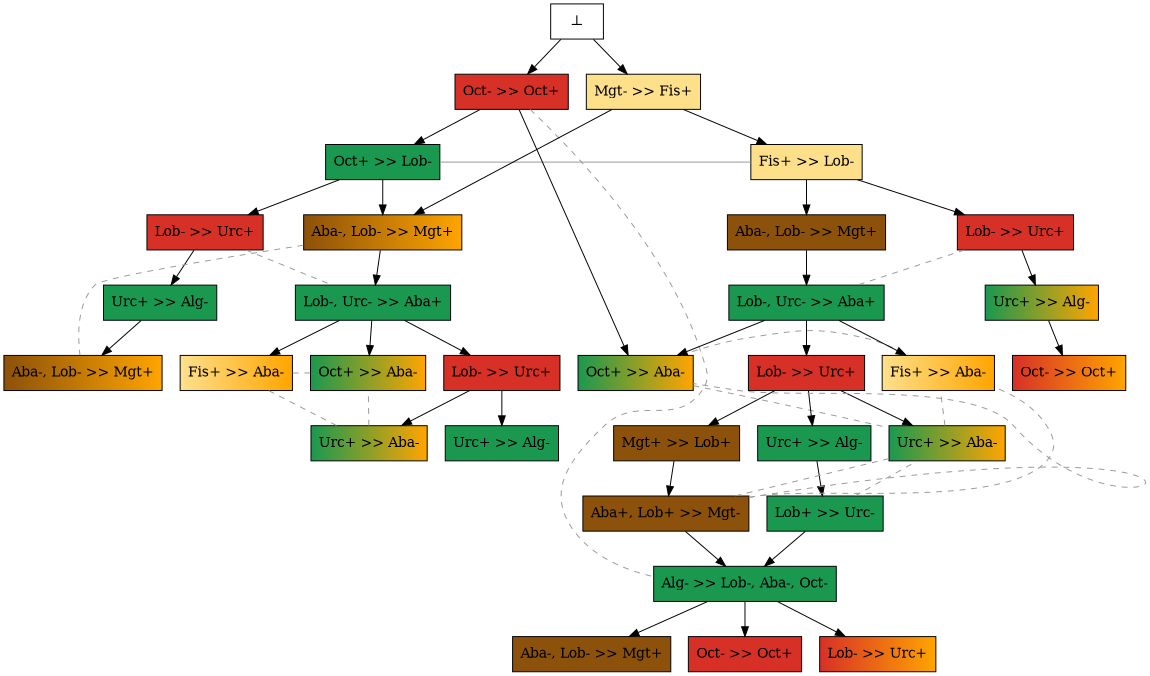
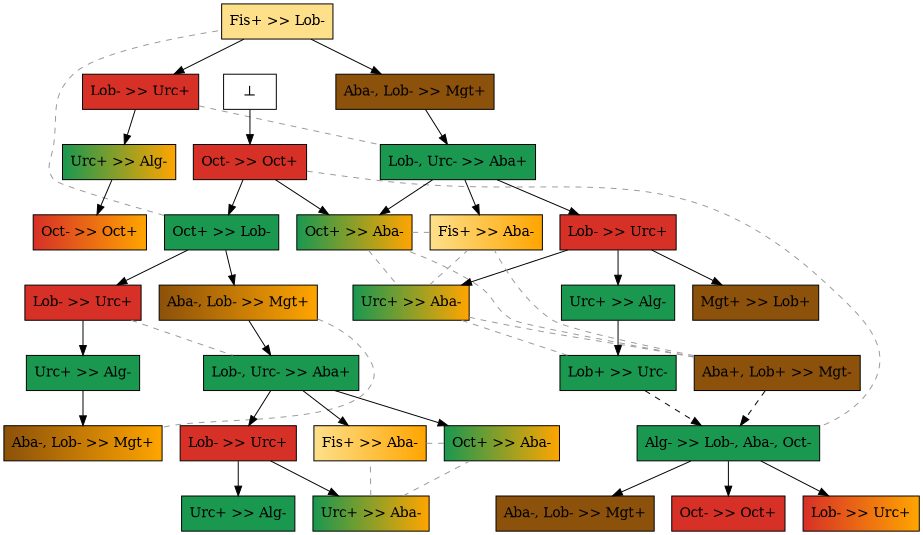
node "Mgt- >> Fis+": removed
edge "Oct+ >> Lob-" -- "Fis+ >> Lob-": style solid -> dashed
edge "Mgt+ >> Lob+" -> "Aba+, Lob+ >> Mgt-": removed
edge "Aba+, Lob+ >> Mgt-" -> "Alg- >> Lob-, Aba-, Oct-": style solid -> dashed
edge "Lob+ >> Urc-" -> "Alg- >> Lob-, Aba-, Oct-": style solid -> dashed
